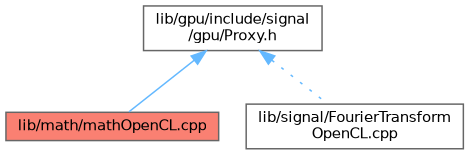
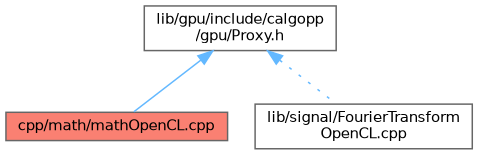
node "lib/gpu/include/signal /gpu/Proxy.h": label "lib/gpu/include/signal /gpu/Proxy.h" -> "lib/gpu/include/calgopp /gpu/Proxy.h"
node "lib/math/mathOpenCL.cpp": label "lib/math/mathOpenCL.cpp" -> "cpp/math/mathOpenCL.cpp"
